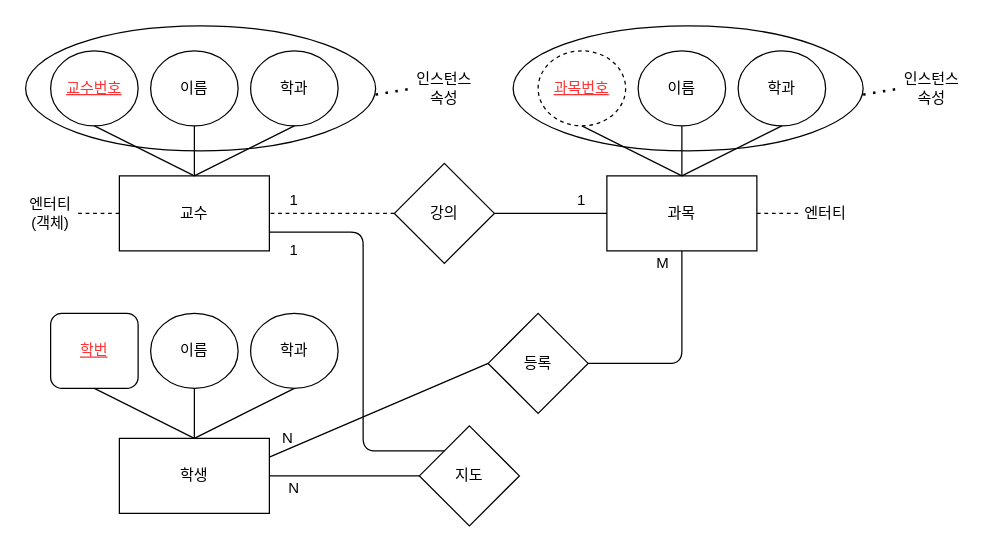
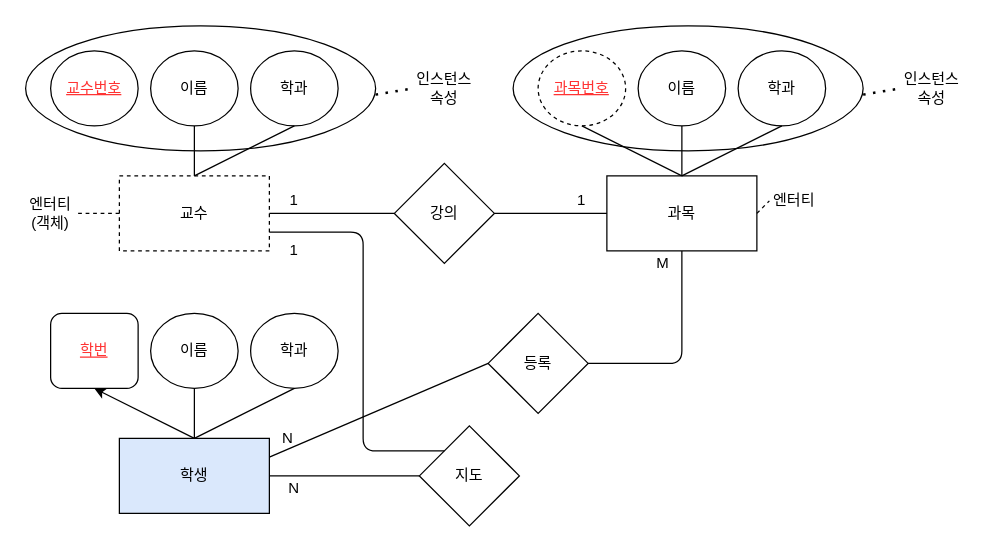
edge "교수번호" -- "교수": removed
node "교수": style solid -> dashed
edge "교수" -- "강의": style dashed -> solid
node "엔터티": moved (826, 213) -> (794, 201)
edge "학번" -- "학생": arrowhead none -> classic
node "학생": fillcolor #ffffff -> #dae8fc
